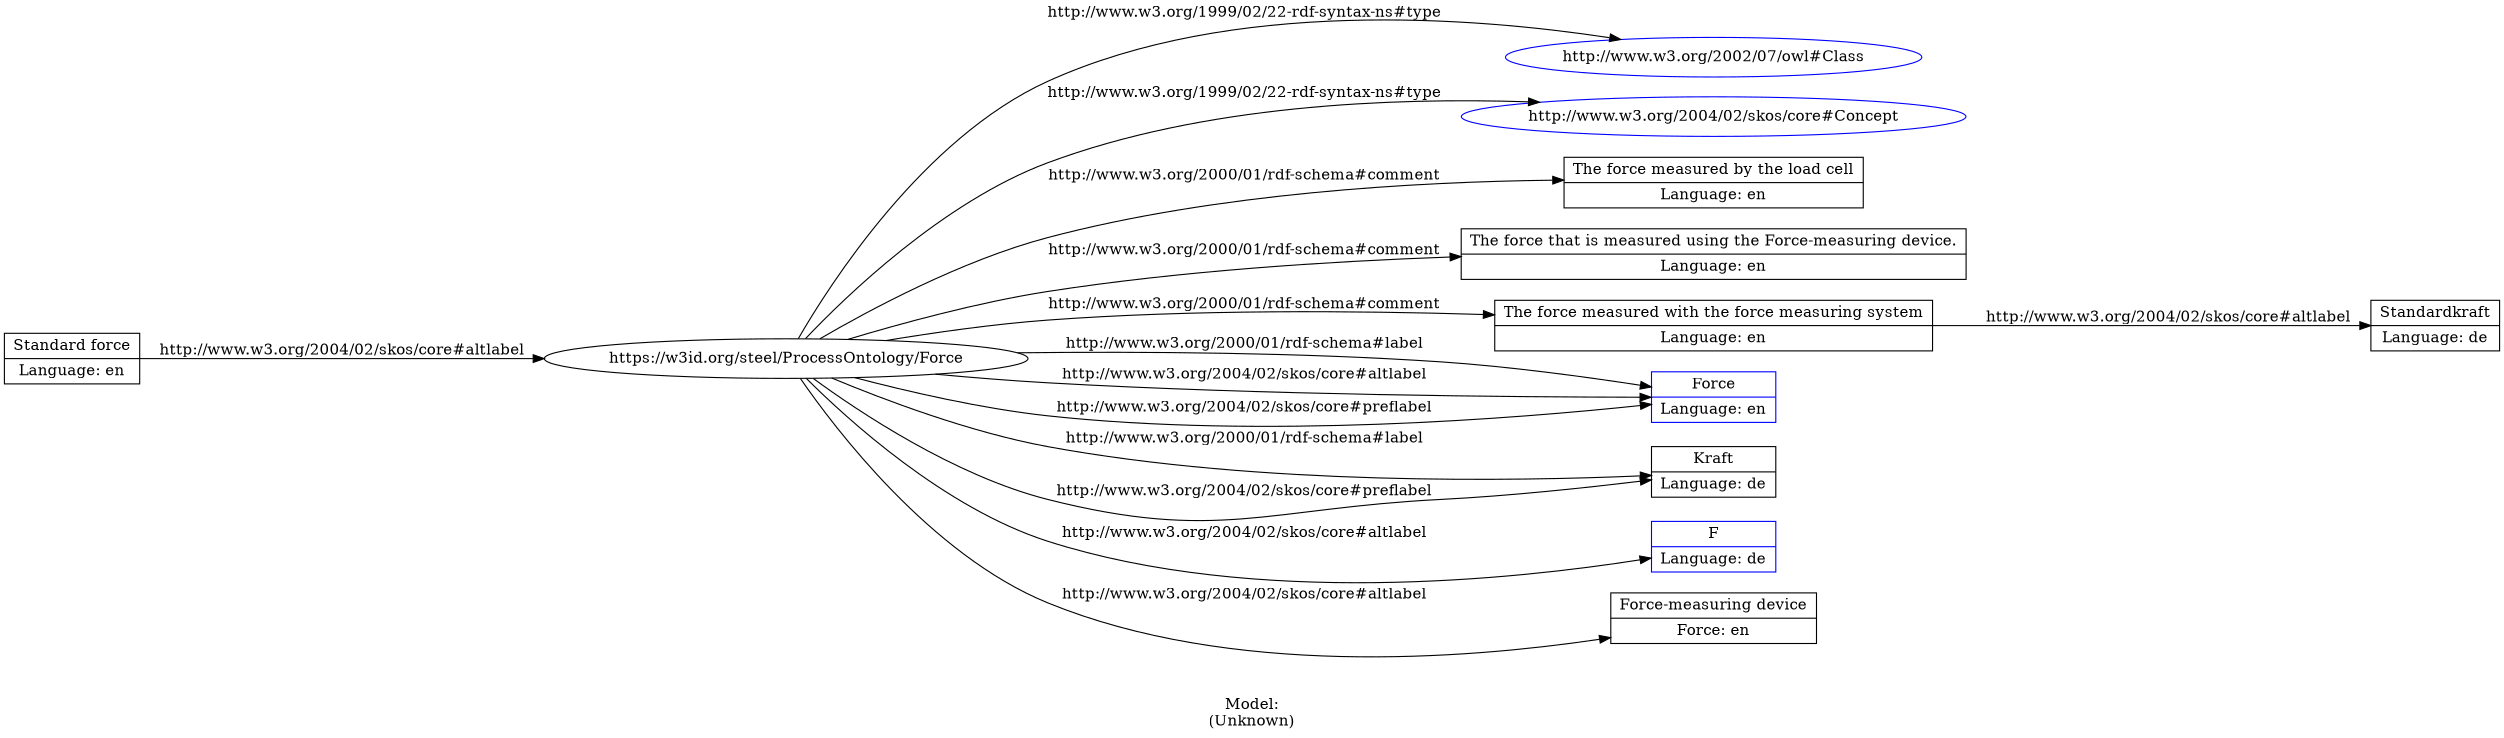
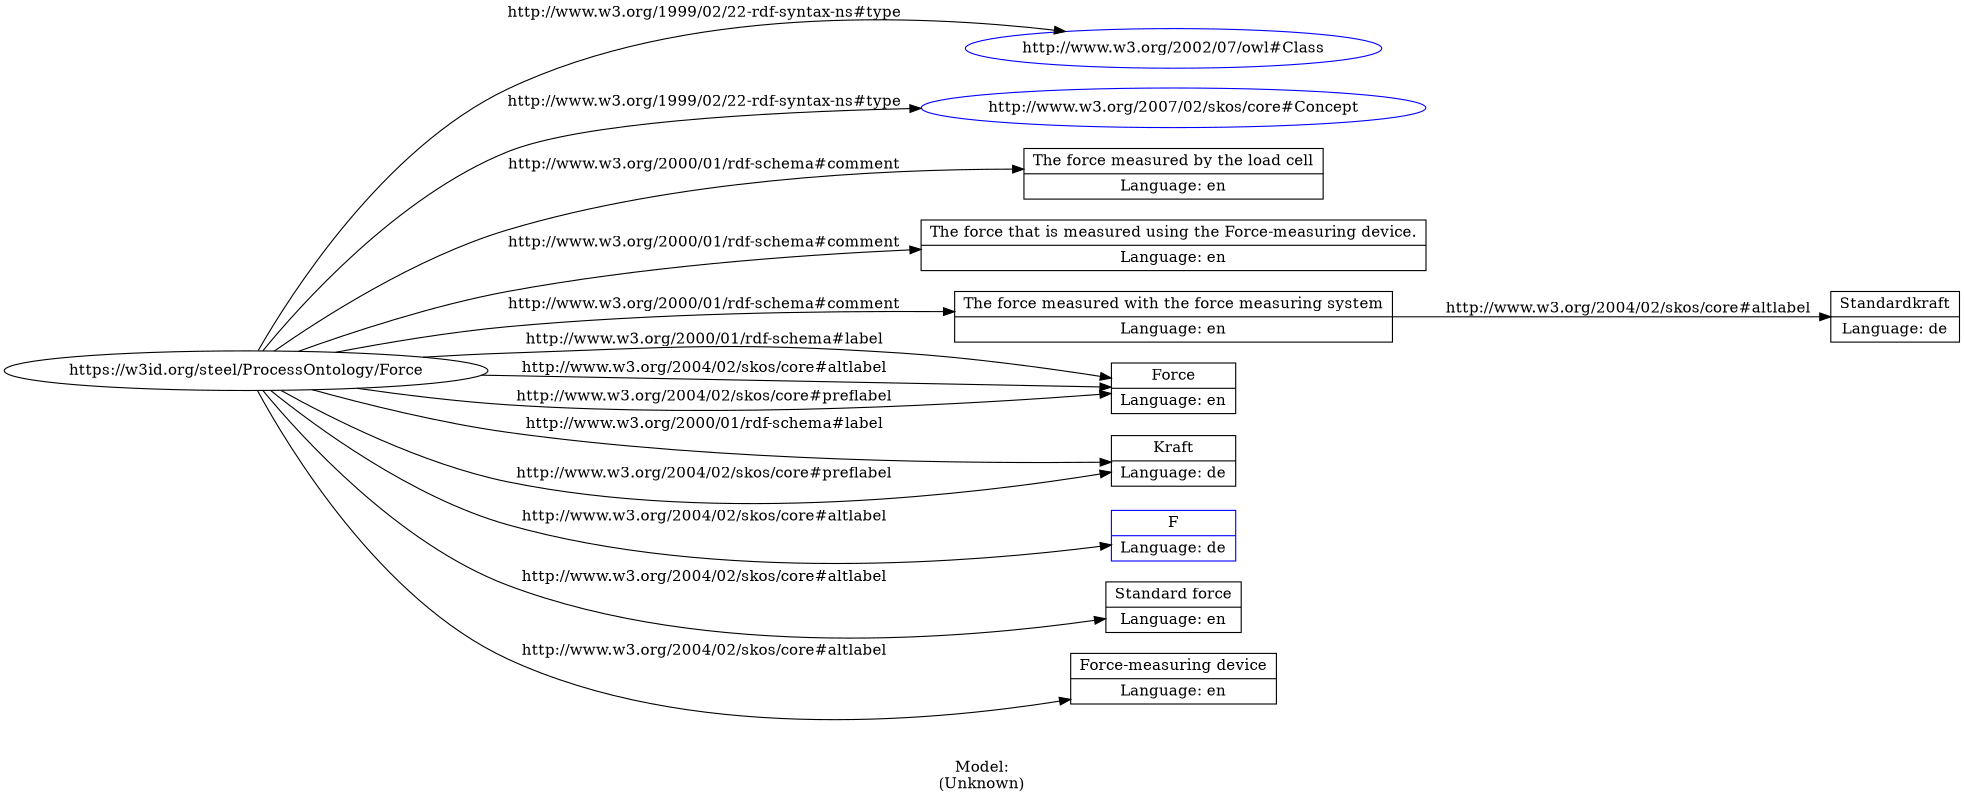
node "http://www.w3.org/2004/02/skos/core#Concept": label "http://www.w3.org/2004/02/skos/core#Concept" -> "http://www.w3.org/2007/02/skos/core#Concept"
edge "Standard force" -> "https://w3id.org/steel/ProcessOntology/Force": reversed
node "Force": color blue -> black
node "Force-measuring device": text "Force: en" -> "Language: en"
